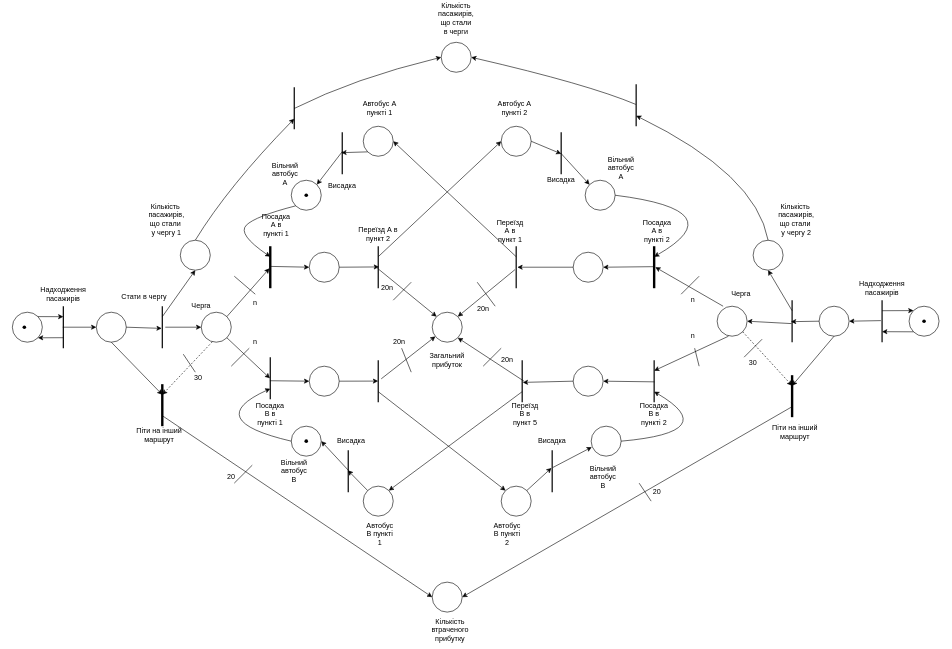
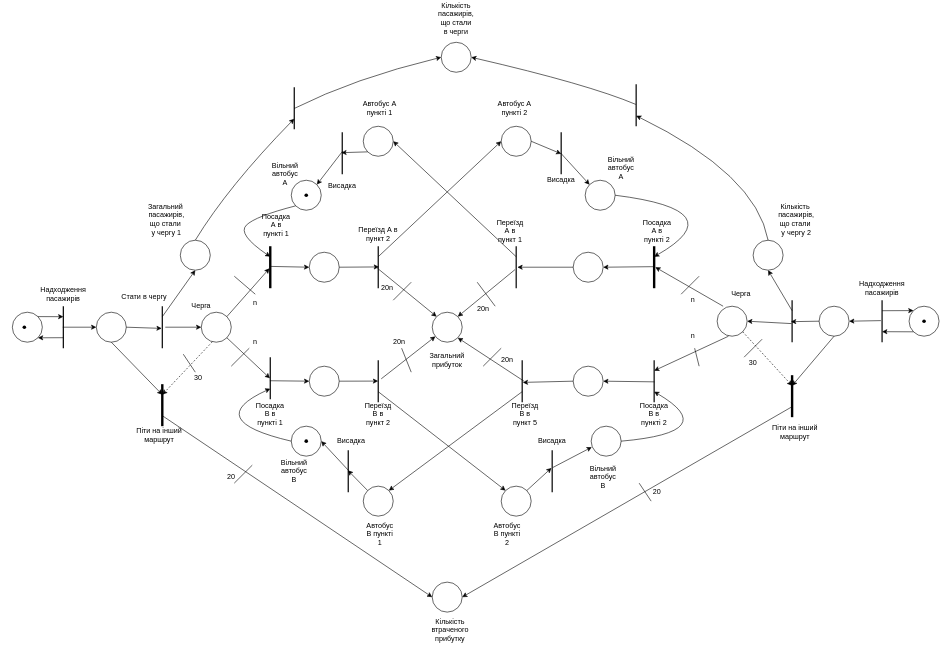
node "Кількість пасажирів, що стали у чергу 1": label "Кількість пасажирів, що стали у чергу 1" -> "Загальний пасажирів, що стали у чергу 1"
node "Переїзд B в пункт 2": added
